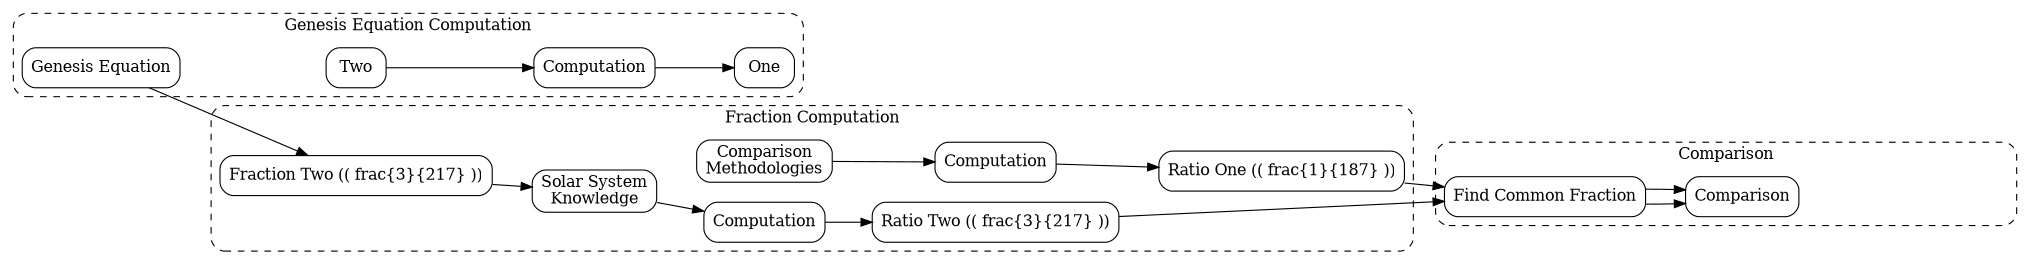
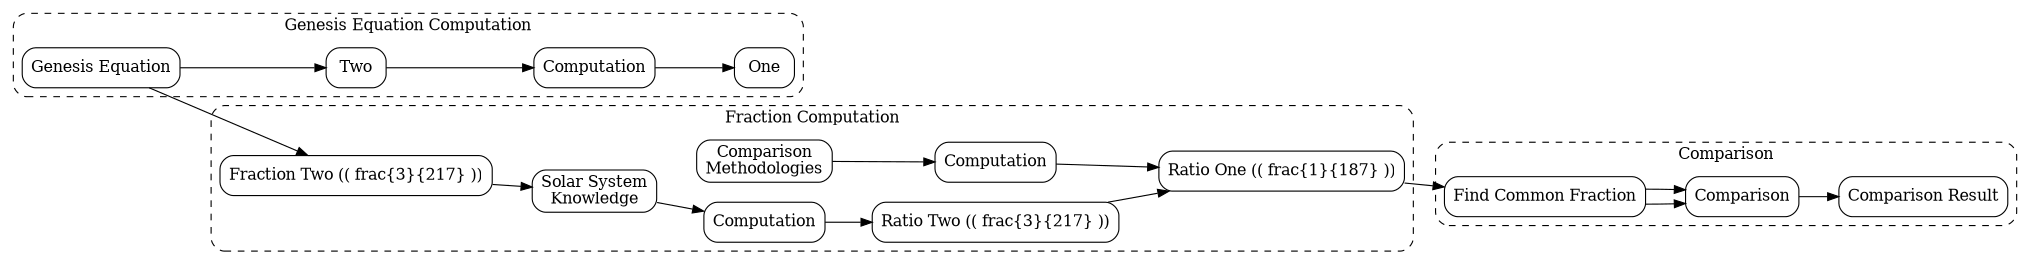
edge "Genesis Equation" -> "Two": added
node "Comparison Result": added
edge "Ratio Two (( frac{3}{217} ))" -> "Find Common Fraction": now "Ratio Two (( frac{3}{217} ))" -> "Ratio One (( frac{1}{187} ))"
